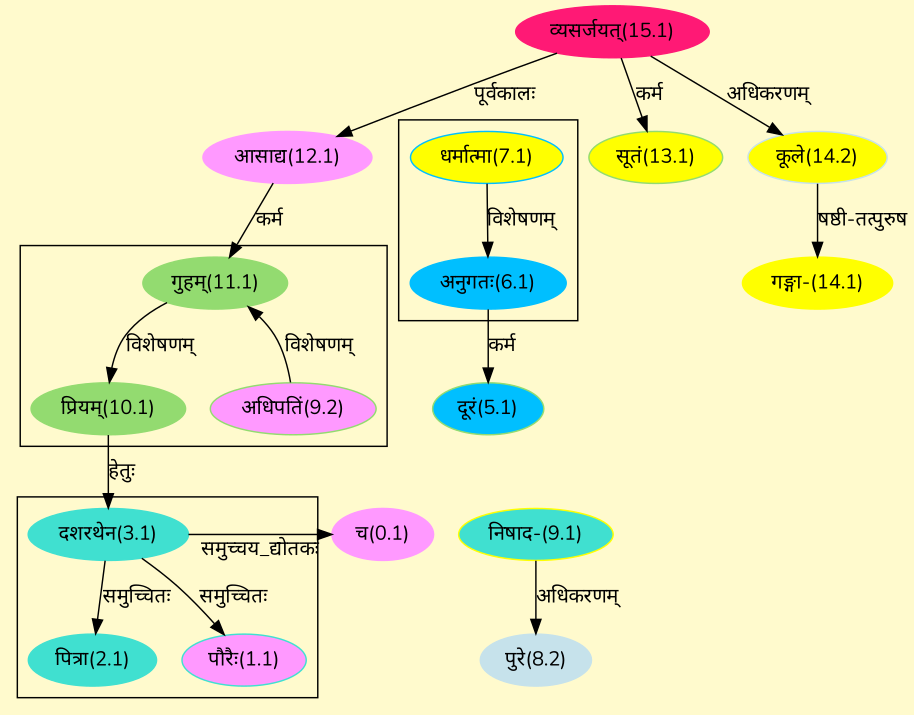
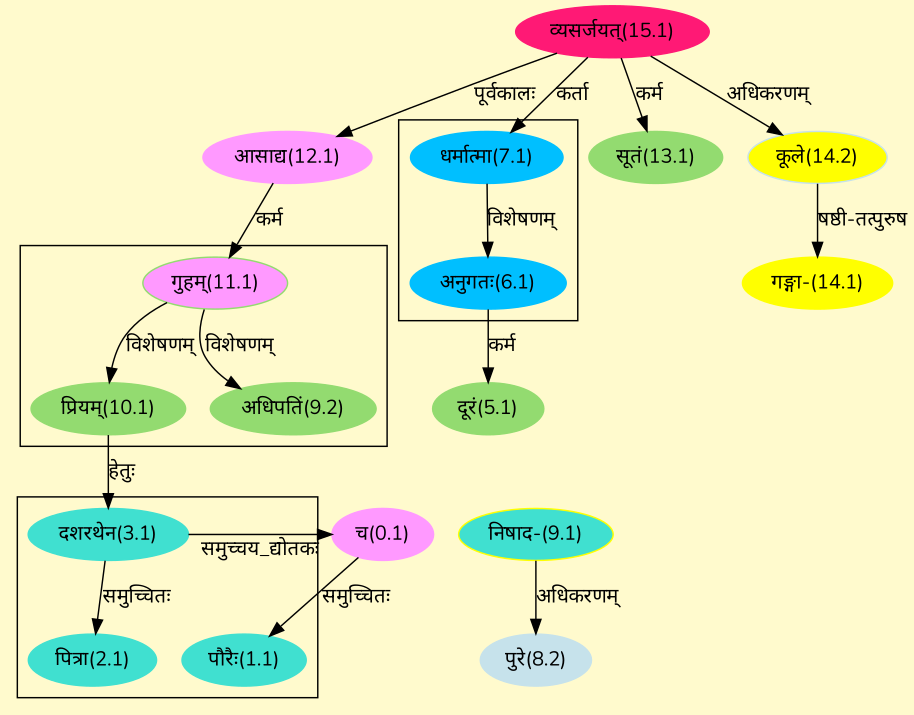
edge "व्यसर्जयत्(15.1)" -> "धर्मात्मा(7.1)": added, label "कर्ता"
node "धर्मात्मा(7.1)": fillcolor #ffff00 -> #00bfff
node "सूतं(13.1)": fillcolor #ffff00 -> #93db70
node "गुहम्(11.1)": fillcolor #93db70 -> #ff99ff
edge "अधिपतिं(9.2)" -> "गुहम्(11.1)": reversed
node "अधिपतिं(9.2)": fillcolor #ff99ff -> #93db70
node "दूरं(5.1)": fillcolor #00bfff -> #93db70
edge "दशरथेन(3.1)" -> "पौरैः(1.1)": now "च(0.1)" -> "पौरैः(1.1)"
node "पौरैः(1.1)": fillcolor #ff99ff -> #40e0d0
